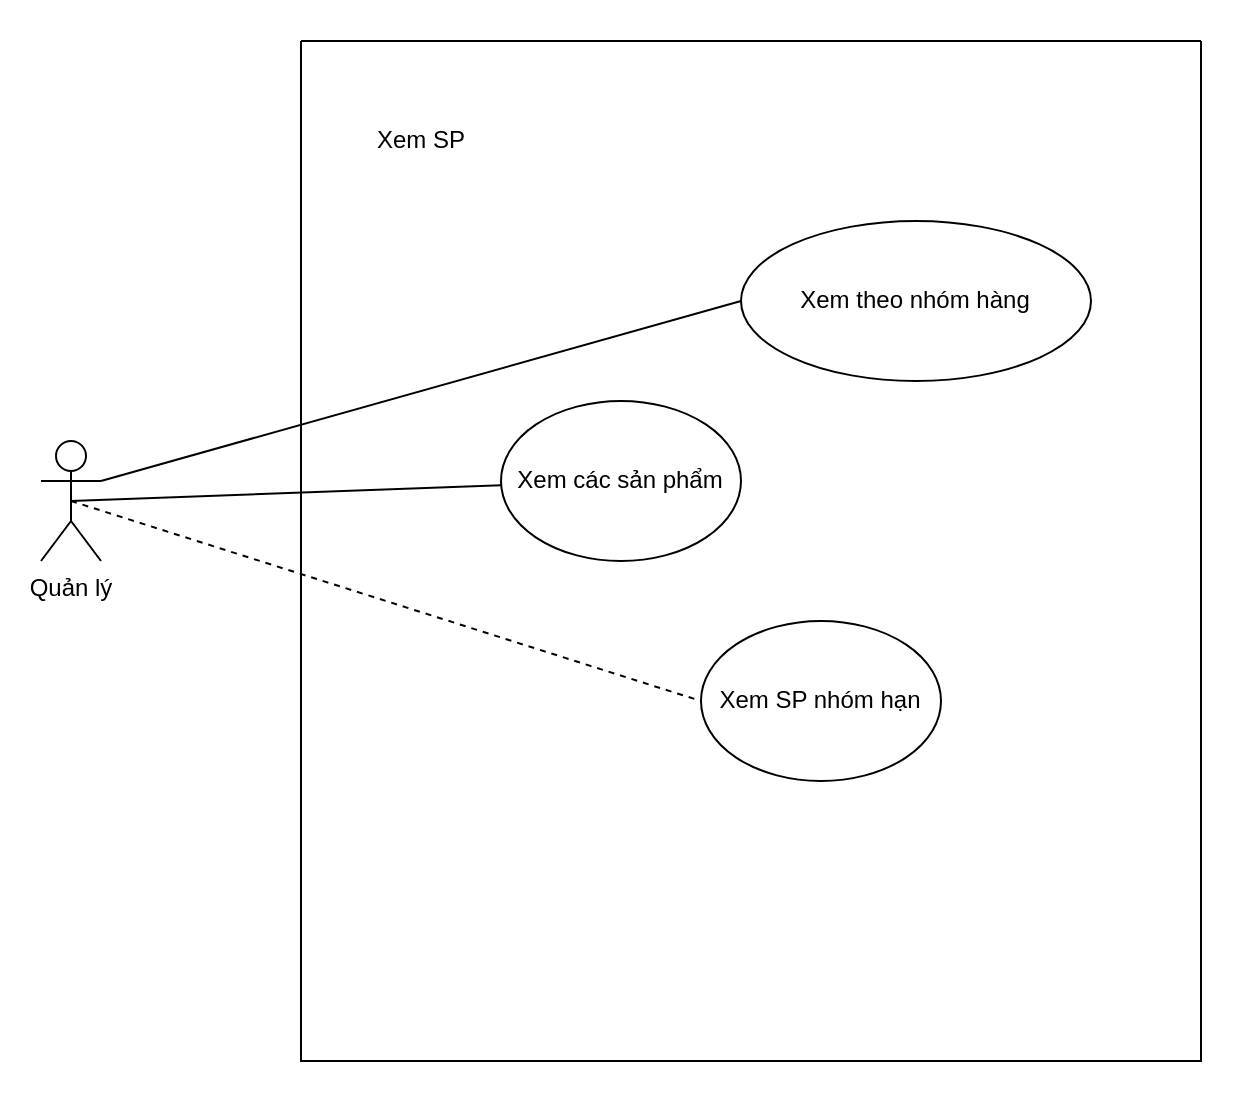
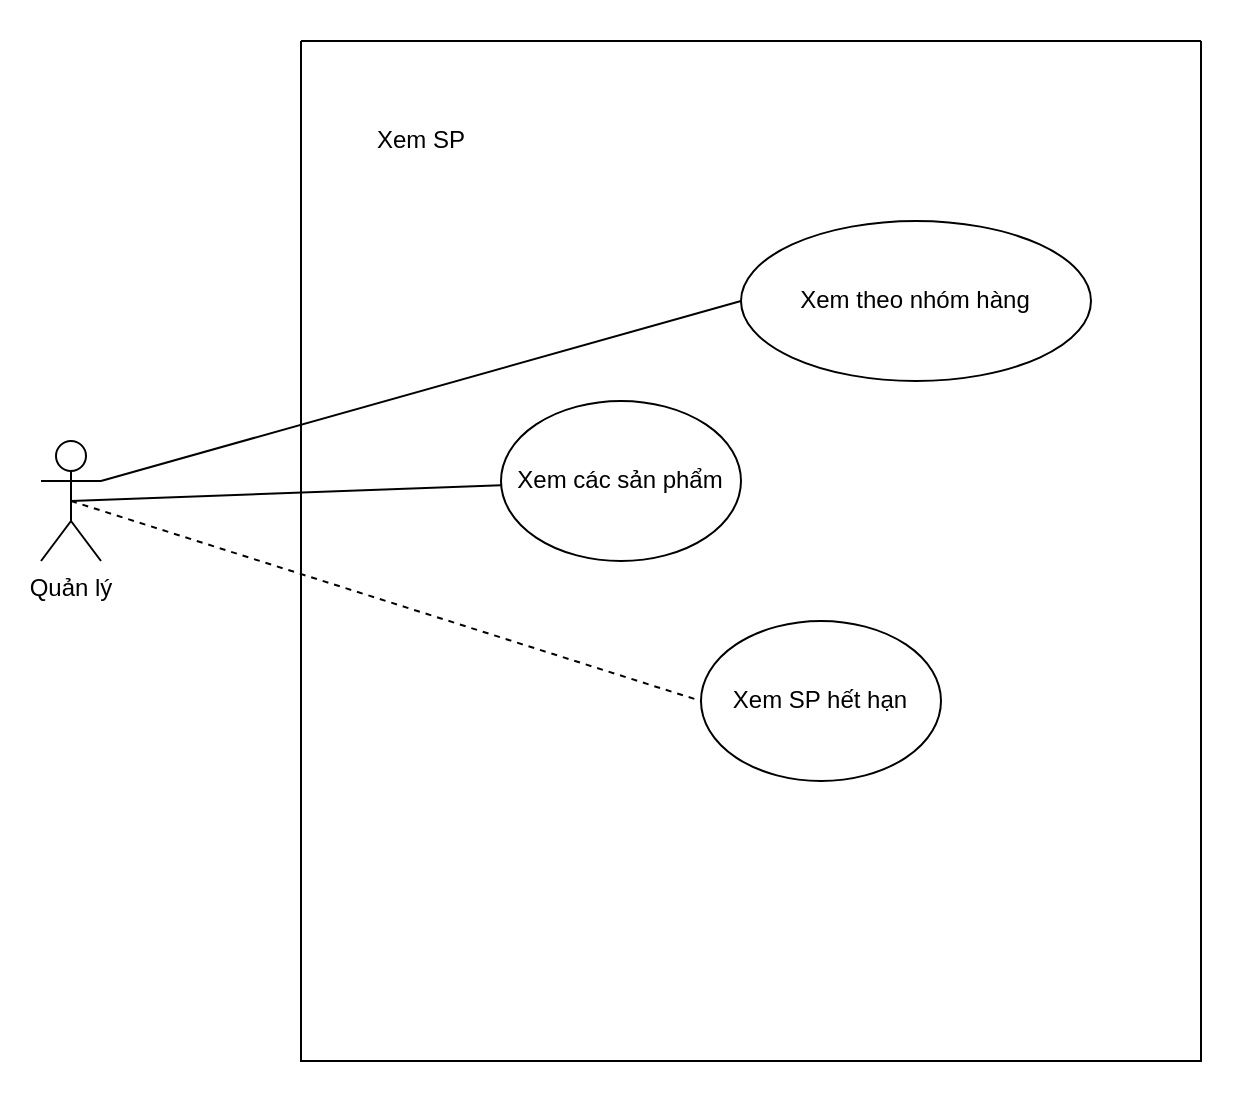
node "Xem SP nhóm hạn": label "Xem SP nhóm hạn" -> "Xem SP hết hạn"
